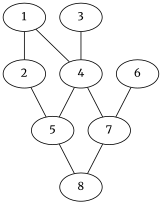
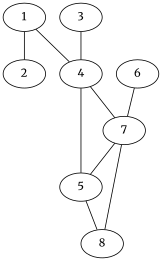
edge "2" -- "5": now "7" -- "5"
